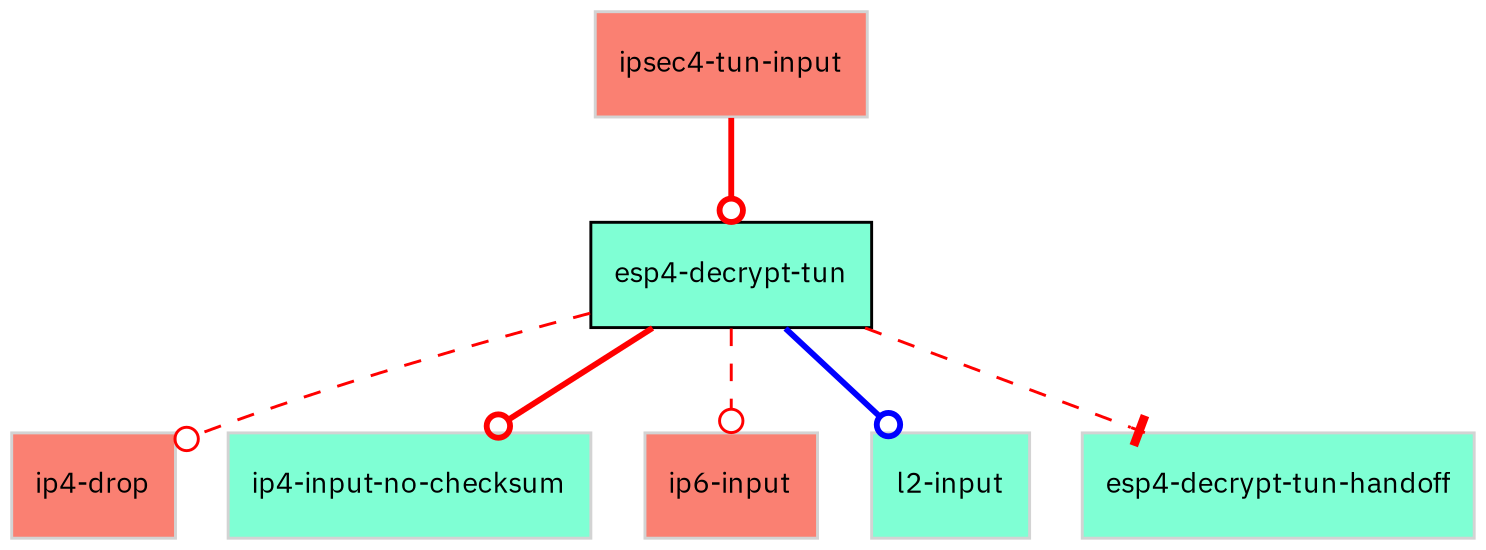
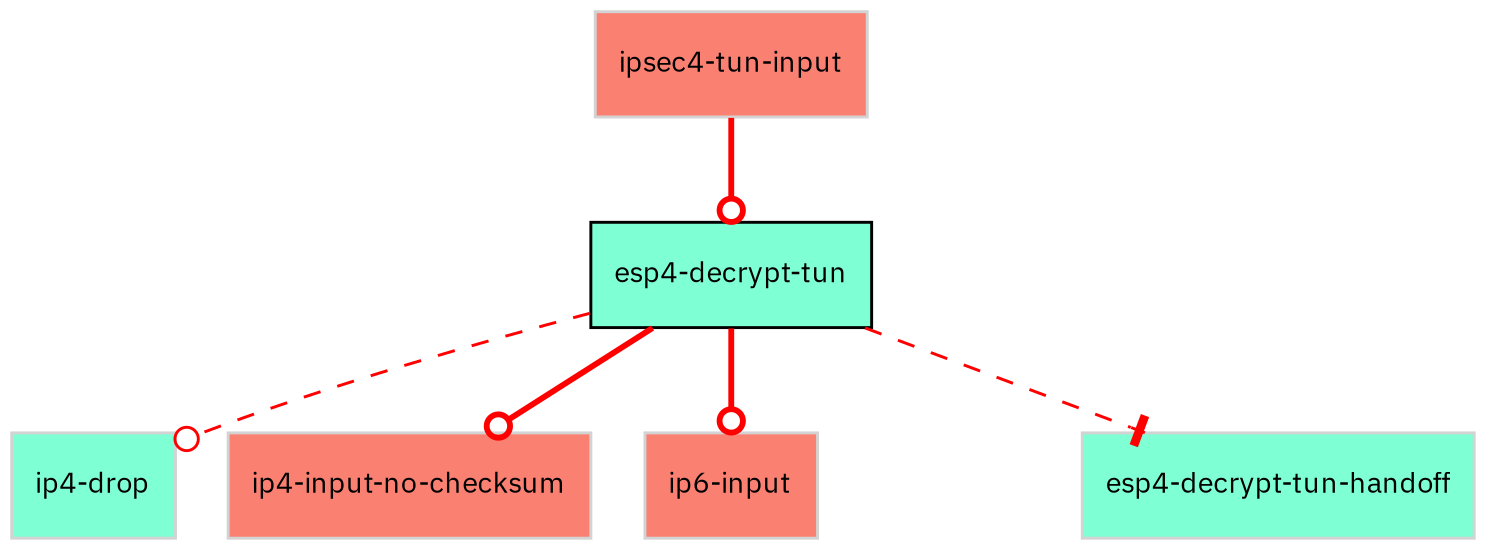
edge "esp4-decrypt-tun" -> "ip6-input": style dashed -> bold
node "ip4-drop": fillcolor salmon -> aquamarine
node "ip4-input-no-checksum": fillcolor aquamarine -> salmon
node "l2-input": removed
